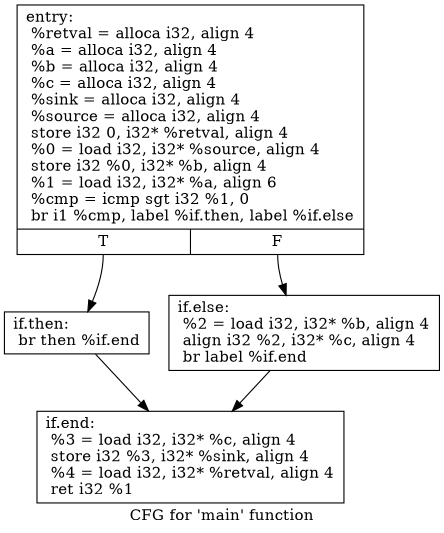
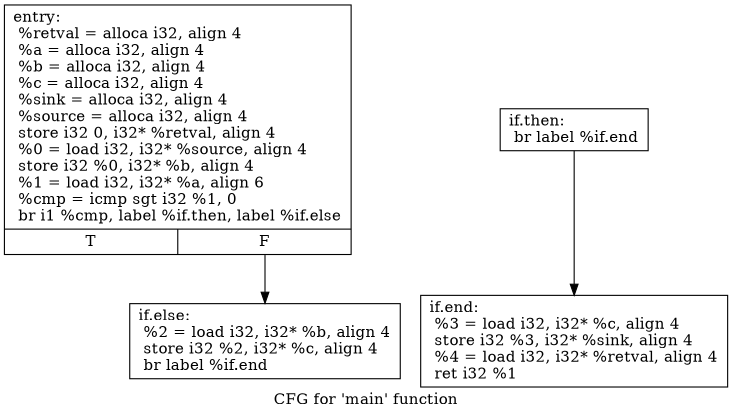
edge "entry:" -> "if.then:": removed
node "if.then:": text "br then %if.end" -> "br label %if.end"
node "if.else:": text "align i32 %2, i32* %c, align 4" -> "store i32 %2, i32* %c, align 4"
edge "if.else:" -> "if.end:": removed
